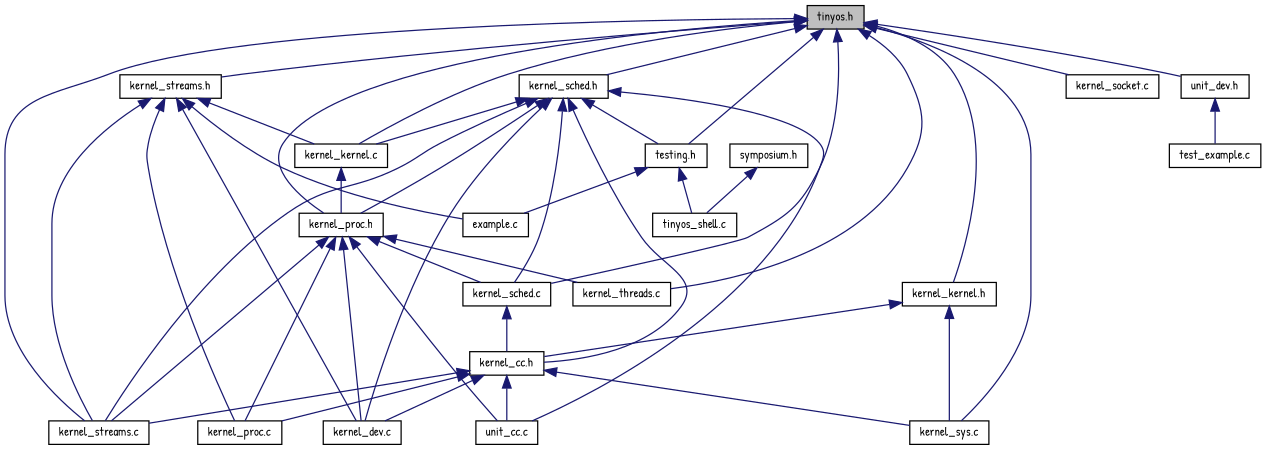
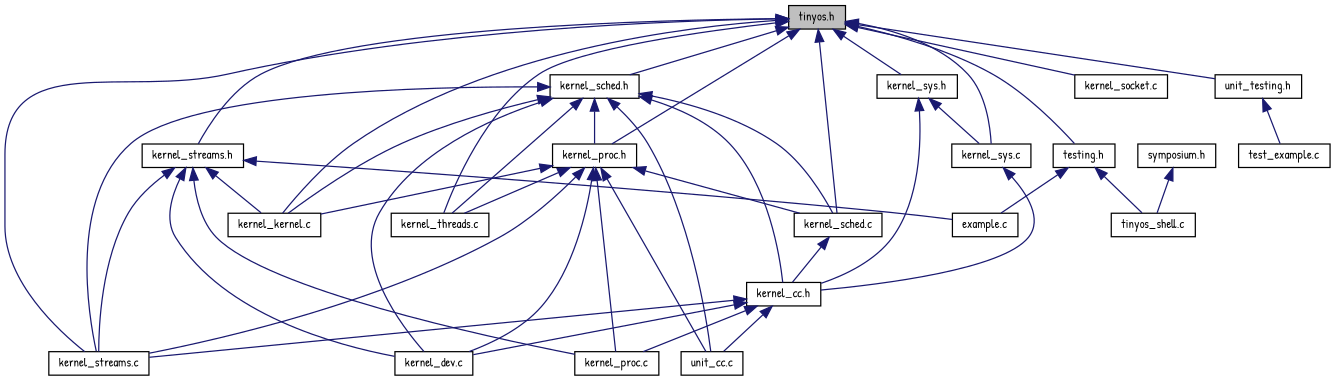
node "unit_dev.h": label "unit_dev.h" -> "unit_testing.h"
edge "testing.h" -> "kernel_sched.h": now "kernel_threads.c" -> "kernel_sched.h"
edge "kernel_proc.h" -> "kernel_kernel.c": reversed
node "kernel_kernel.h": label "kernel_kernel.h" -> "kernel_sys.h"
edge "kernel_sys.c" -> "kernel_cc.h": reversed
